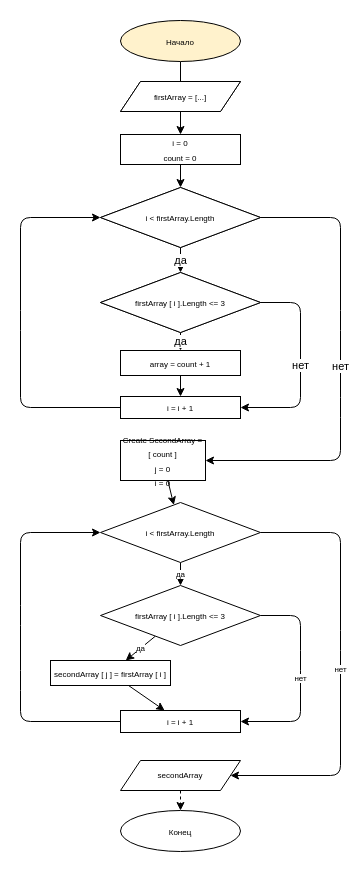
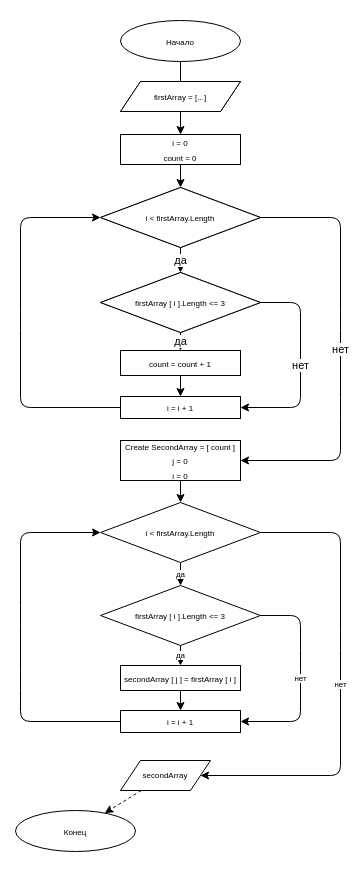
node "Начало": fillcolor #fff2cc -> #ffffff
node "array = count + 1": label "array = count + 1" -> "count = count + 1"
node "Create SecondArray = [ count ] j = 0 i = 0": size 85x40 -> 120x40
node "secondArray [ j ] = firstArray [ i ]": moved (111, 673) -> (181, 678)
node "secondArray": size 120x30 -> 90x30
node "Конец": moved (181, 831) -> (76, 831)
